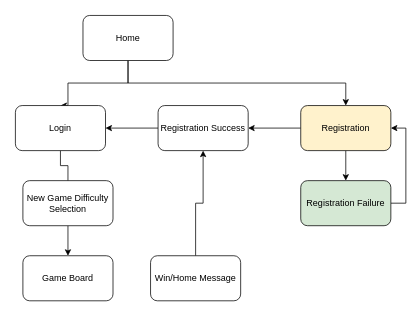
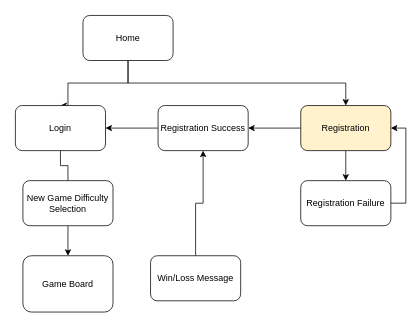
node "Registration Failure": fillcolor #d5e8d4 -> #ffffff
node "Game Board": size 90x45 -> 90x56
node "Win/Home Message": label "Win/Home Message" -> "Win/Loss Message"
